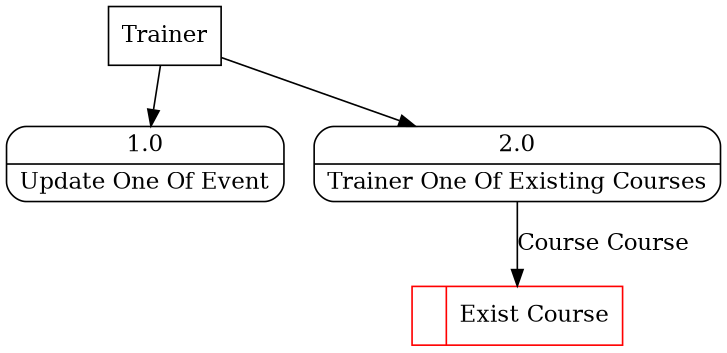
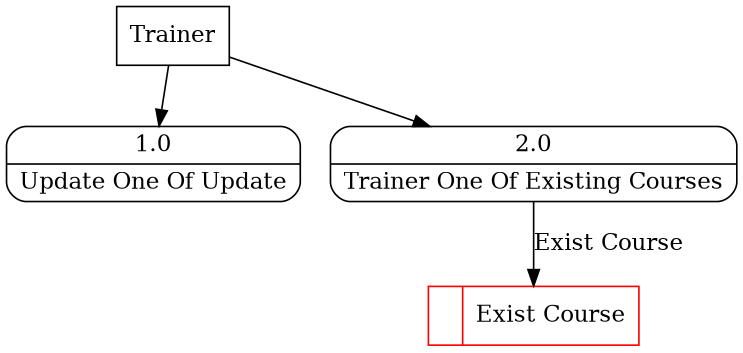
node "1.0": text "Update One Of Event" -> "Update One Of Update"
edge "2.0" -> "Exist Course": label "Course Course" -> "Exist Course"
